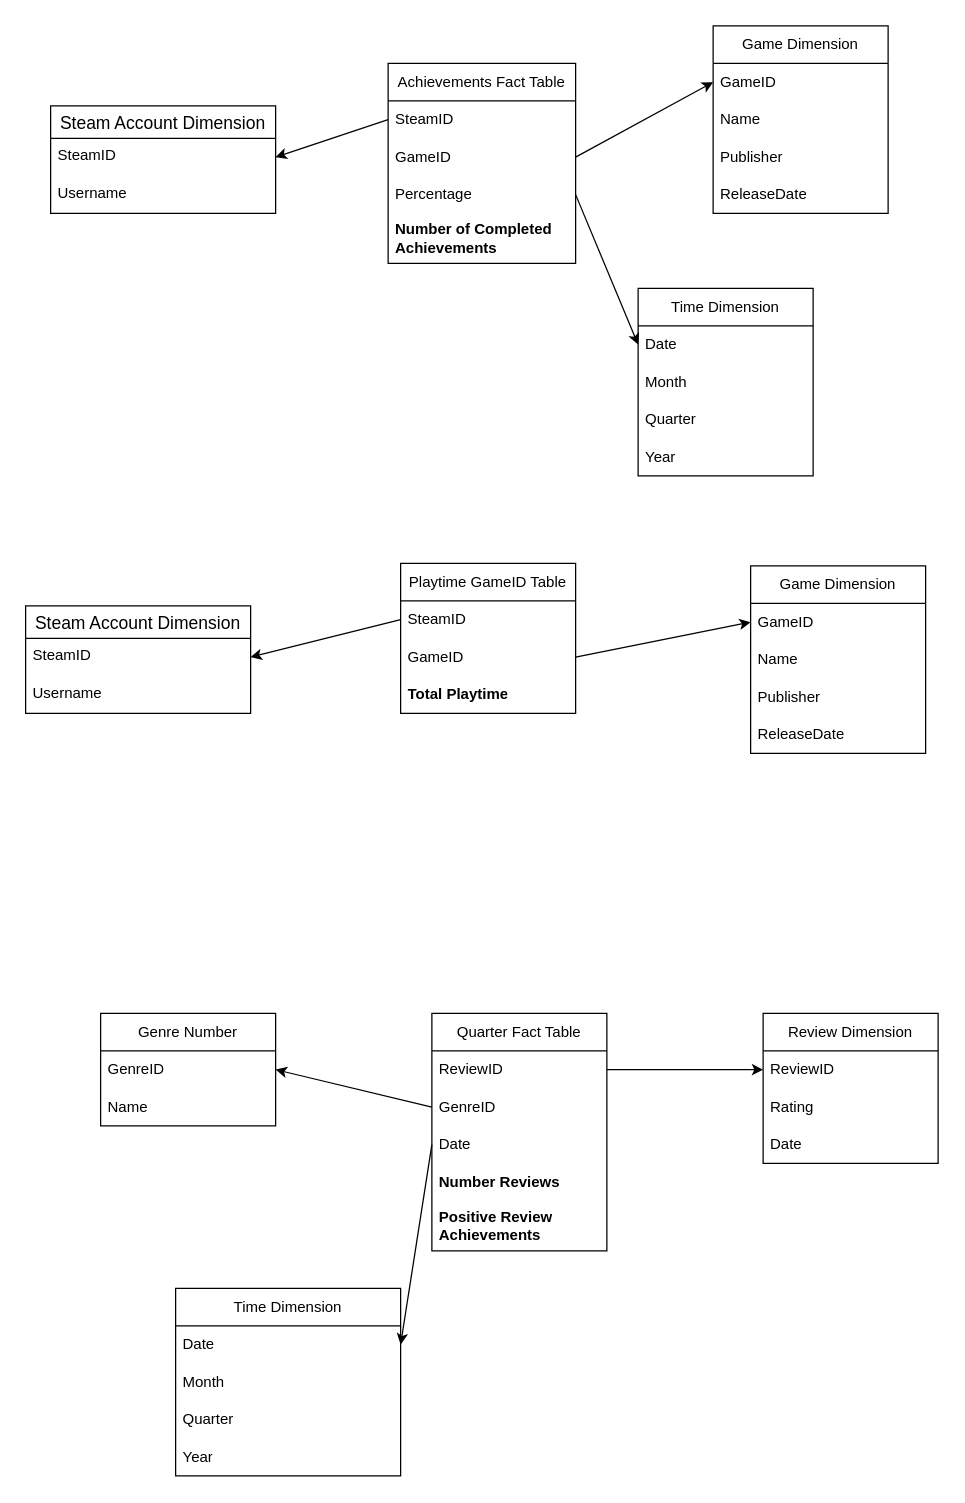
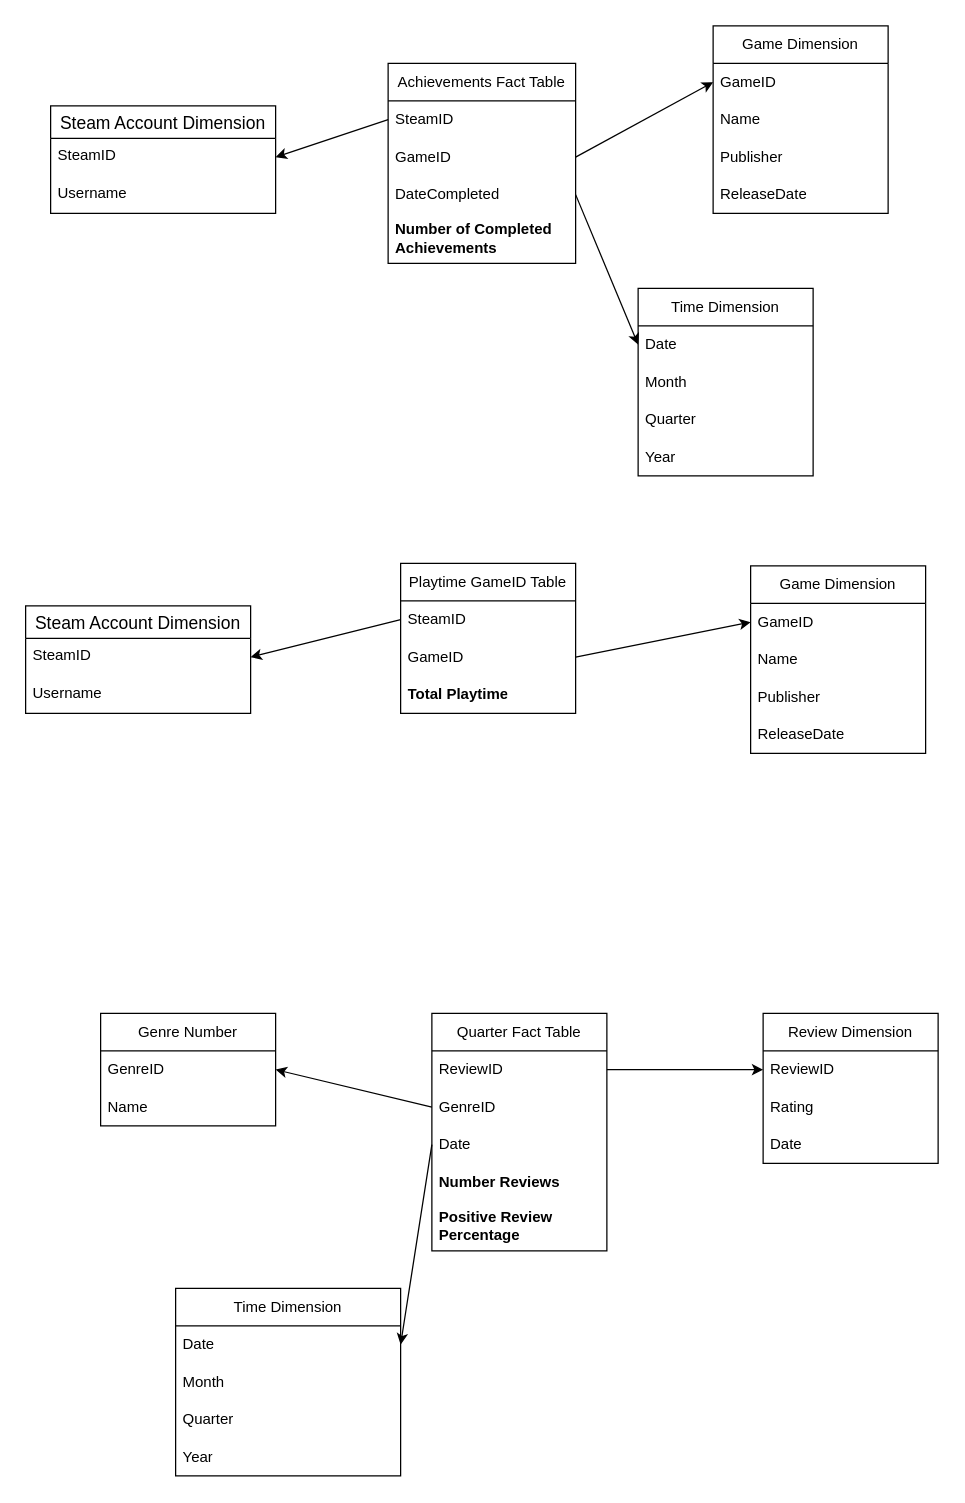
node "Percentage": label "Percentage" -> "DateCompleted"
node "Positive Review Achievements": label "Positive Review Achievements" -> "Positive Review Percentage"
